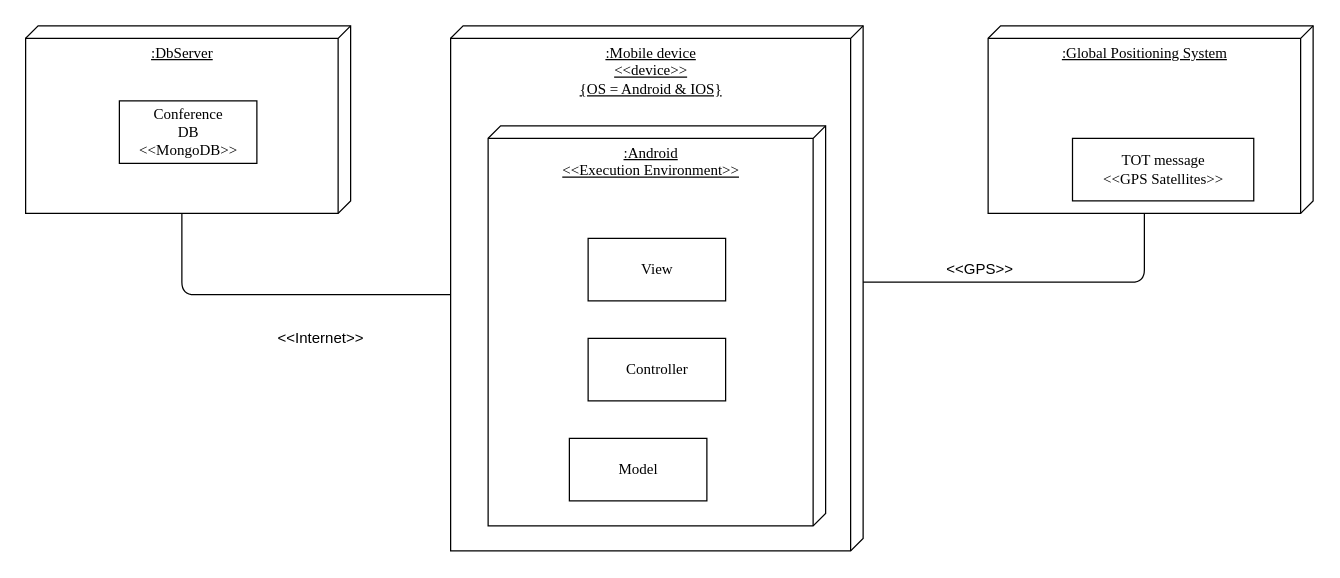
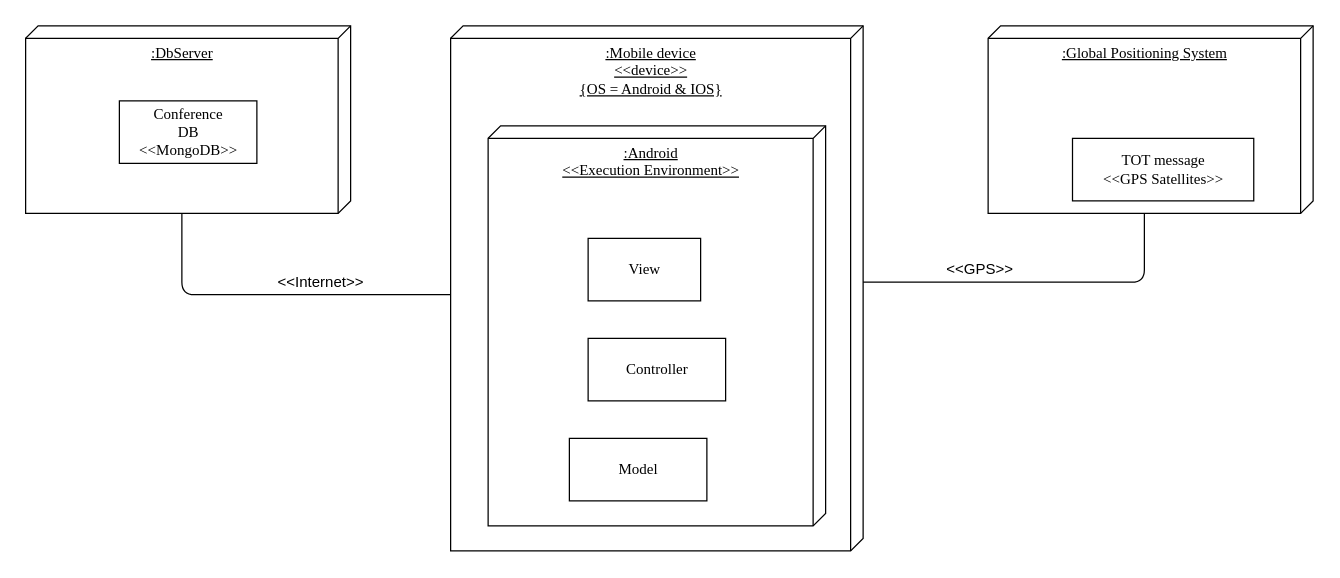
node "View": size 138x63 -> 113x63
node "<<Internet>>": moved (326, 338) -> (326, 282)
